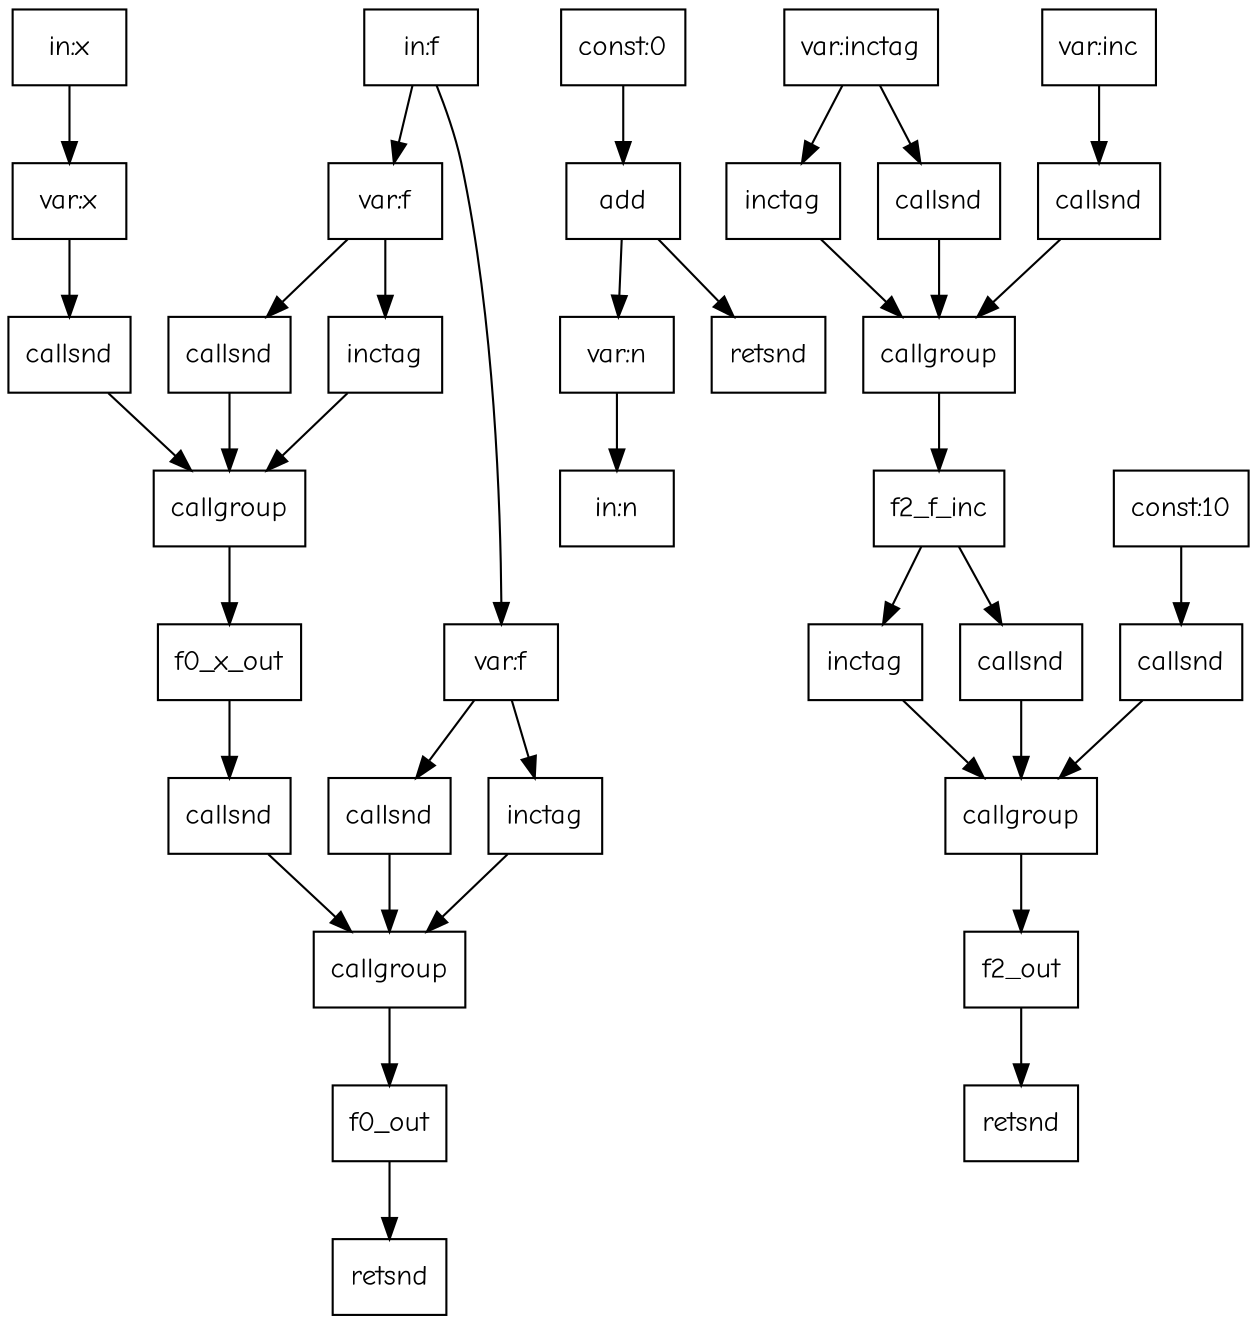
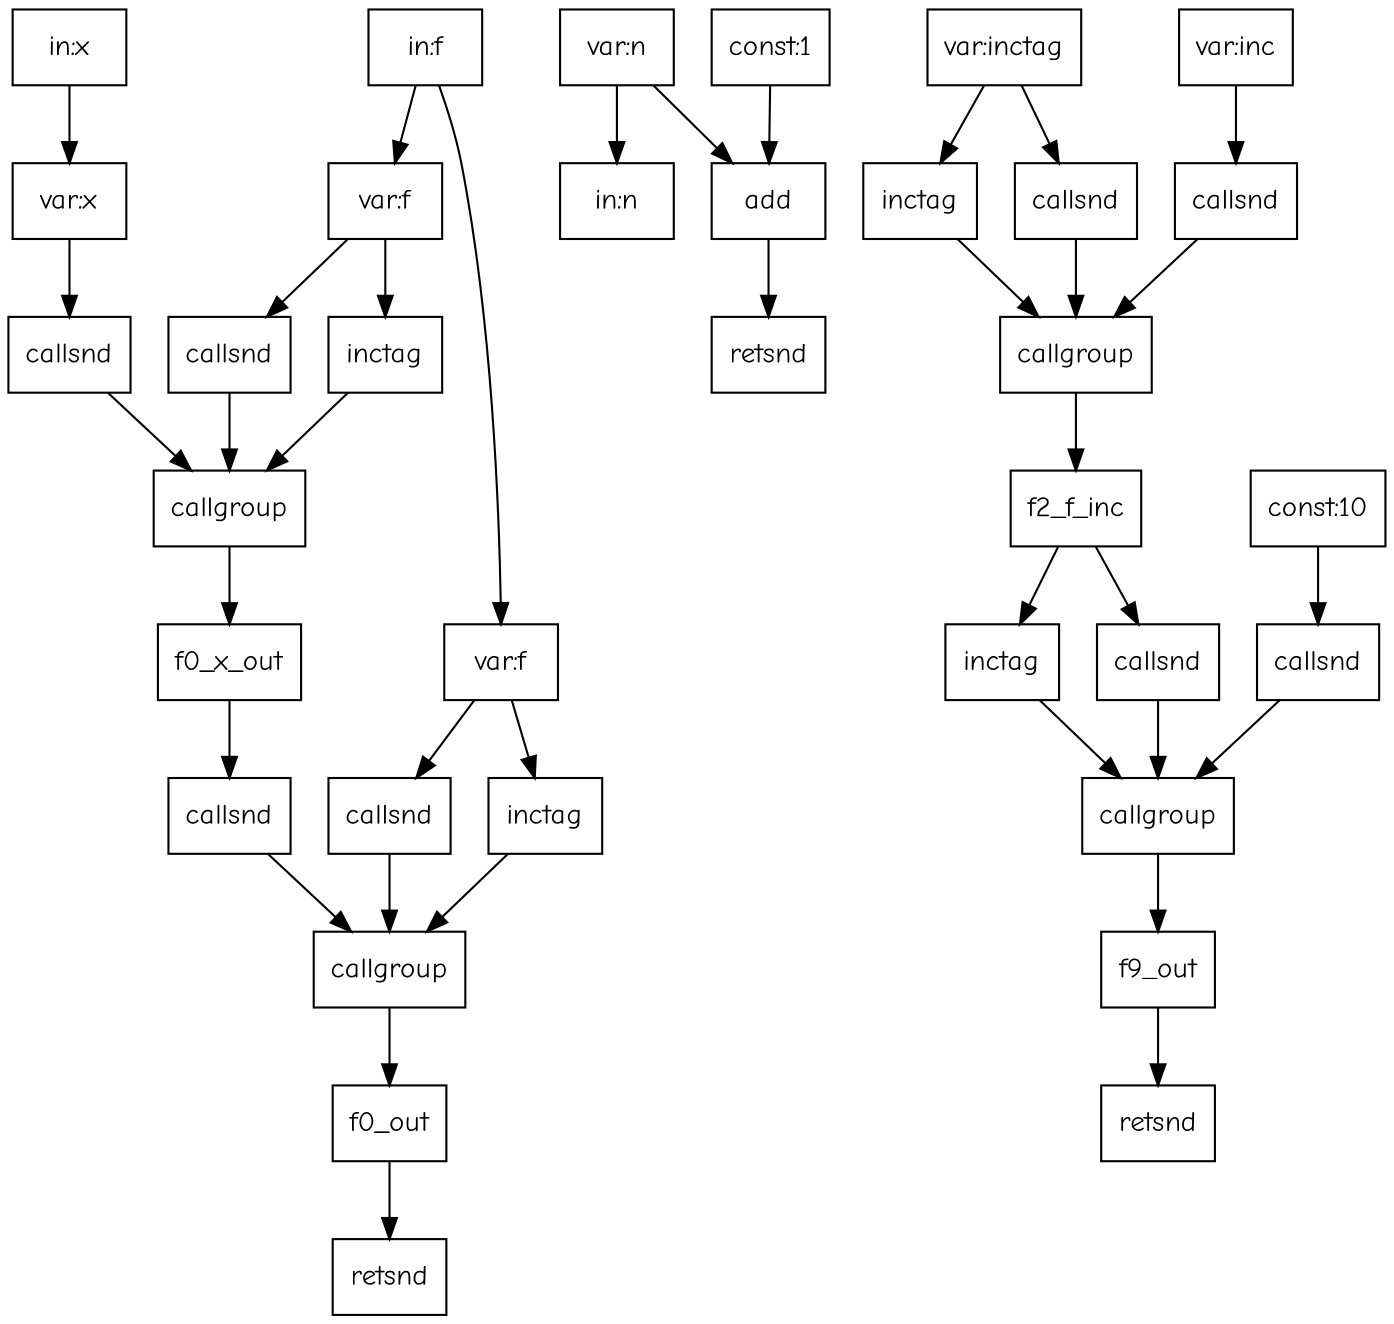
node "const:0": label "const:0" -> "const:1"
edge "add" -> "var:n": reversed
node "f2_out": label "f2_out" -> "f9_out"
